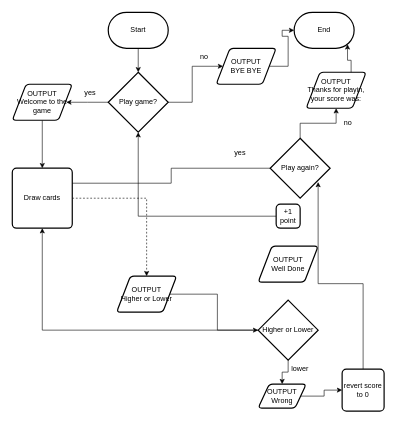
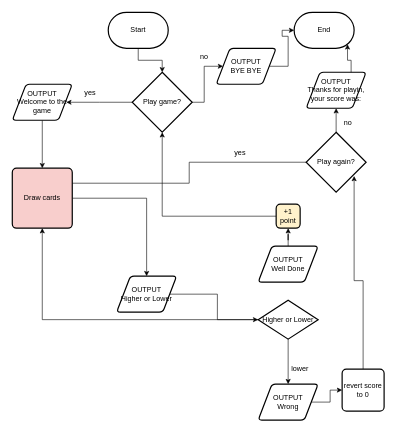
node "Play game?": moved (138, 102) -> (162, 102)
node "Play again?": moved (300, 168) -> (336, 162)
node "Draw cards": fillcolor #ffffff -> #f8cecc
edge "Draw cards" -> "OUTPUT Higher or Lower": style dashed -> solid
node "+1 point": fillcolor #ffffff -> #fff2cc
edge "OUTPUT Well Done" -> "+1 point": added
node "Higher or Lower": size 60x60 -> 60x39
node "OUTPUT Wrong": size 48x24 -> 60x36
